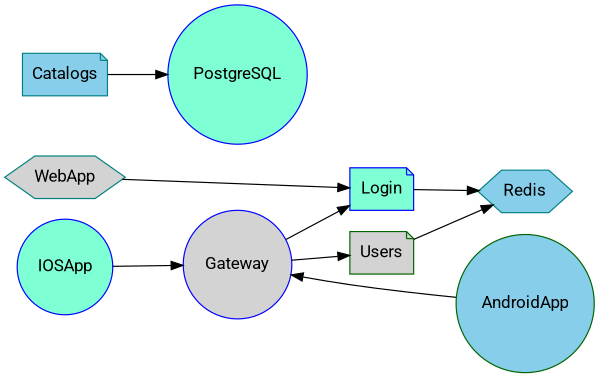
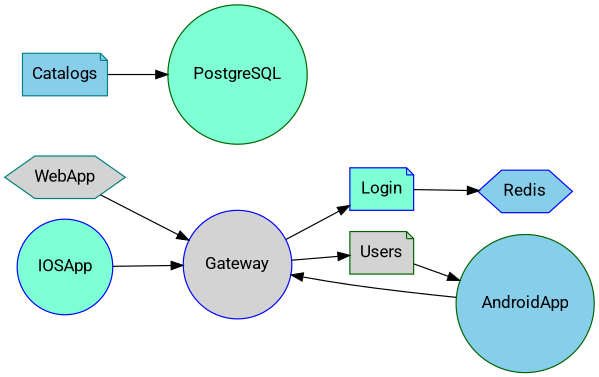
node "PostgreSQL": color blue -> darkgreen
edge "WebApp" -> "Login": now "WebApp" -> "Gateway"
node "Redis": color teal -> blue
edge "Users" -> "Redis": now "Users" -> "AndroidApp"
